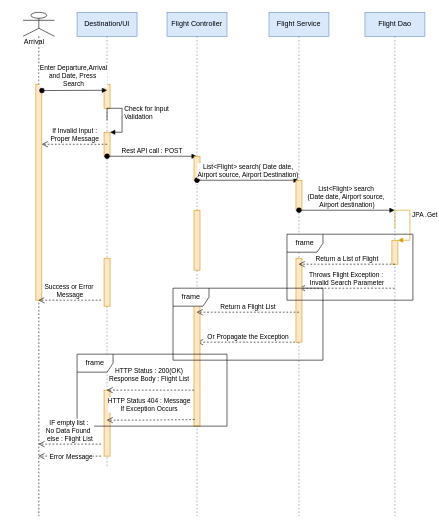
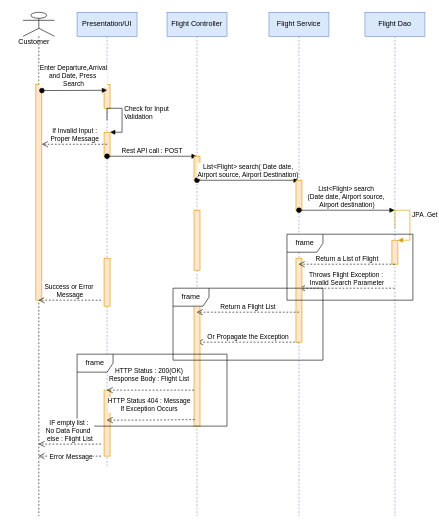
node "Destination/UI": label "Destination/UI" -> "Presentation/UI"
node "Arrival": label "Arrival" -> "Customer"
